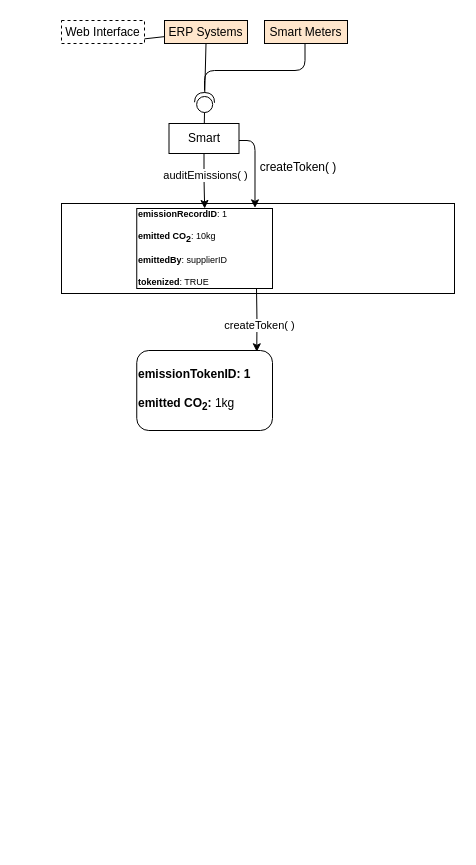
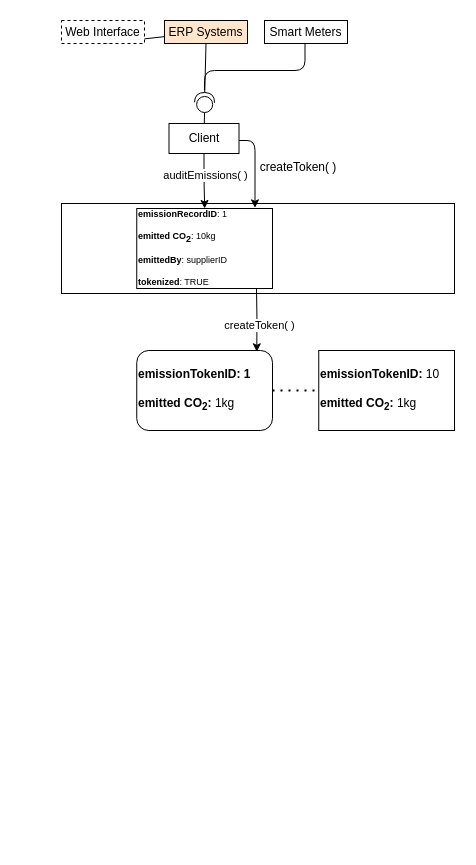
node "Smart Meters": fillcolor #ffe6cc -> #ffffff
node "Smart": label "Smart" -> "Client"
edge "emissionTokenID: 1 emitted CO2: 1kg" -- "emissionTokenID: 10 emitted CO2: 1kg": added
node "emissionTokenID: 10 emitted CO2: 1kg": added
